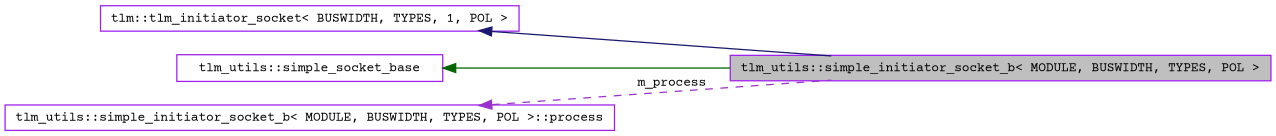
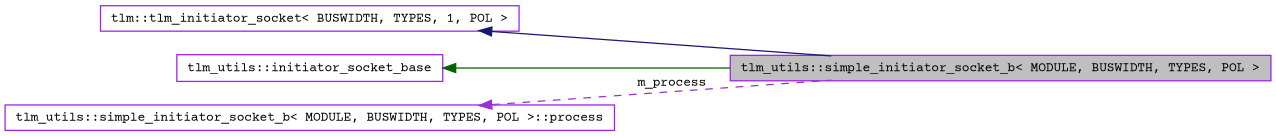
node "tlm_utils::simple_socket_base": label "tlm_utils::simple_socket_base" -> "tlm_utils::initiator_socket_base"
